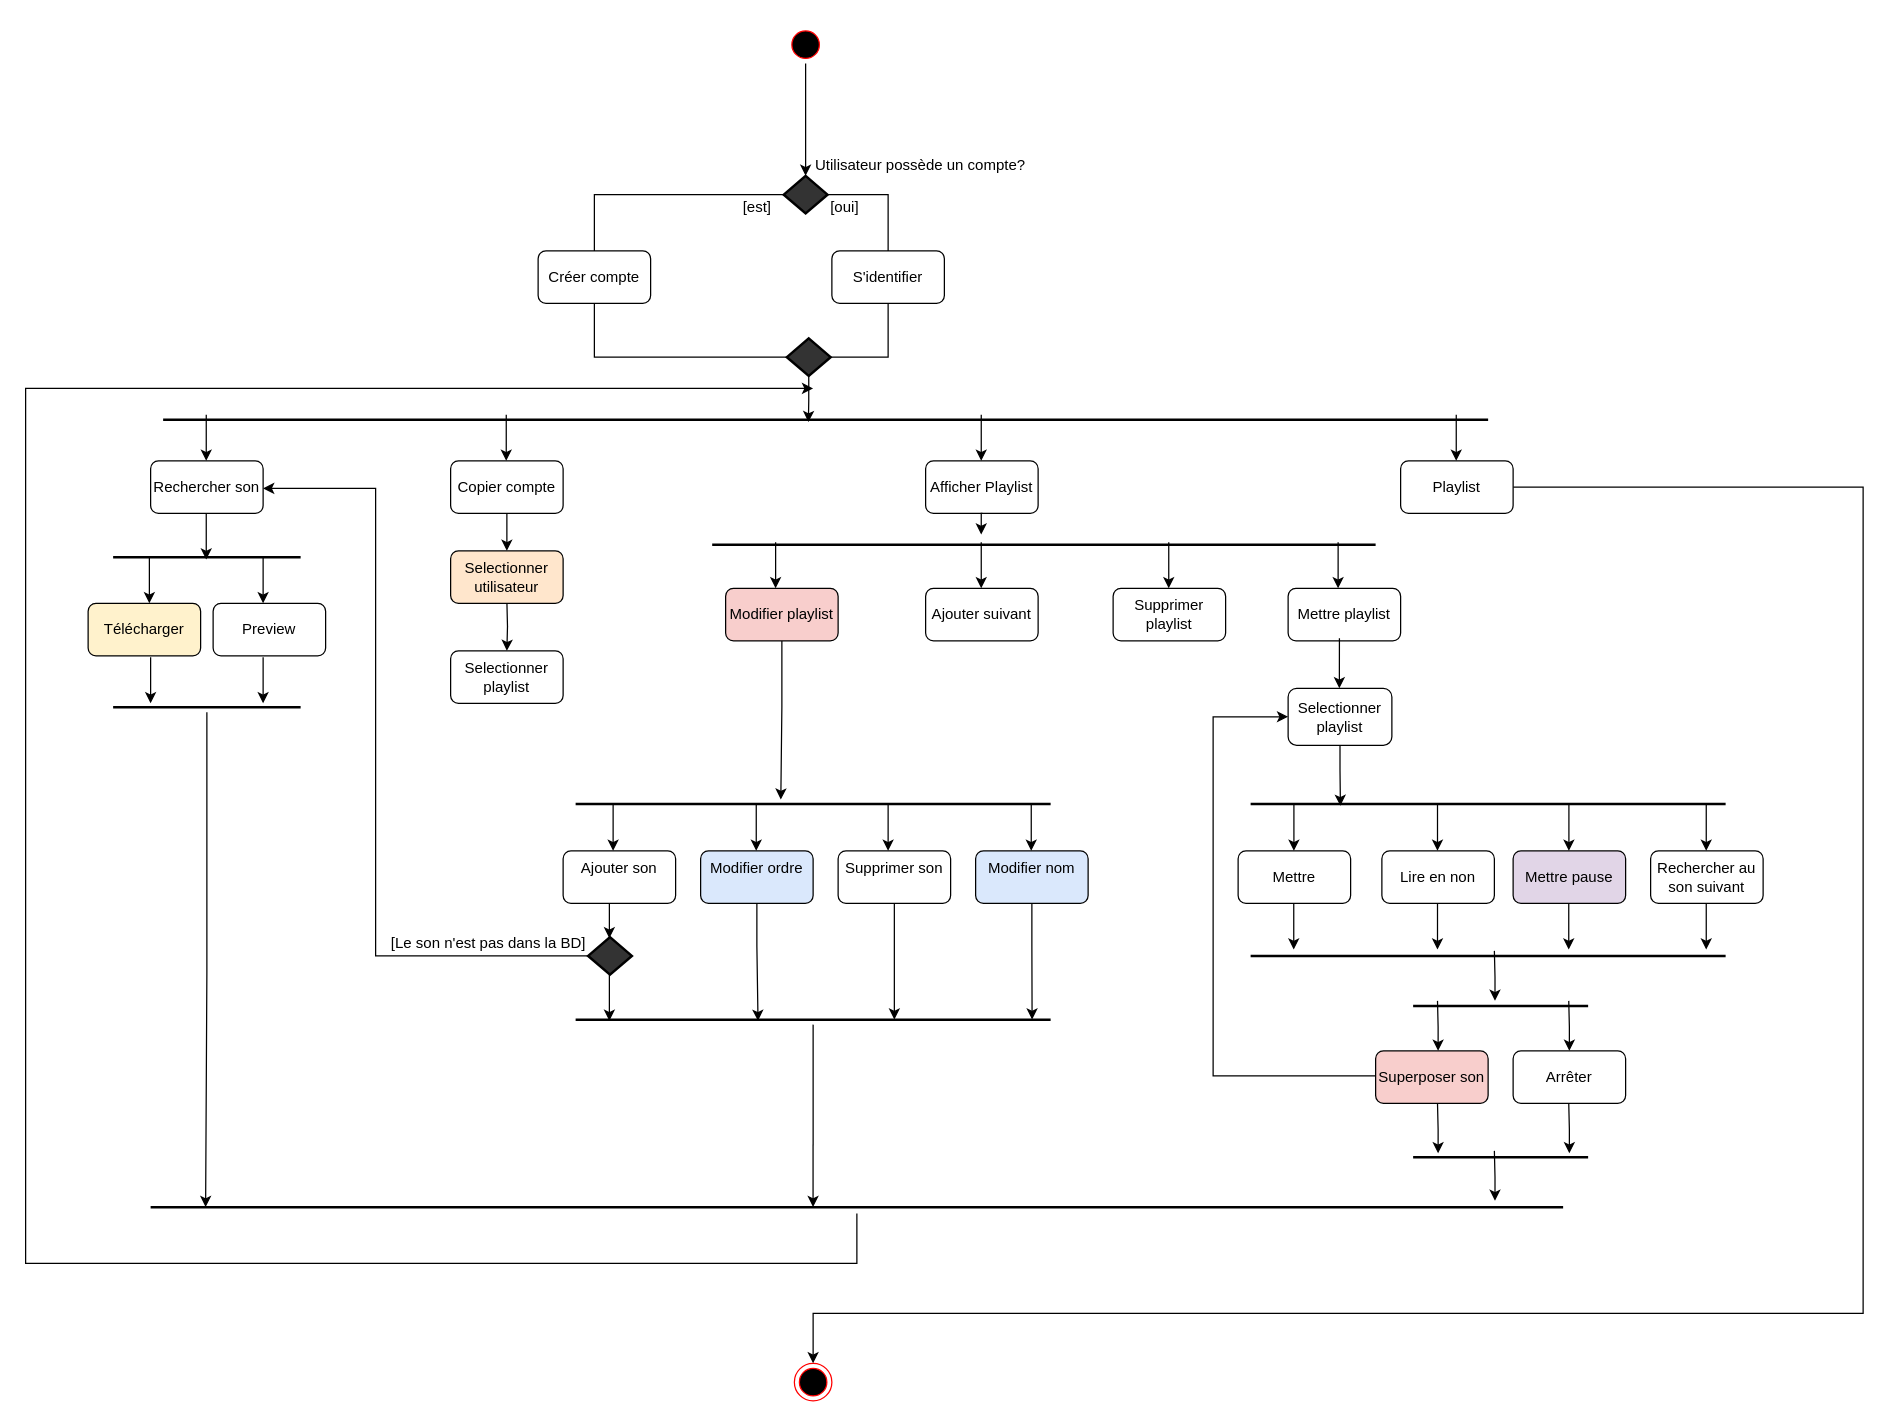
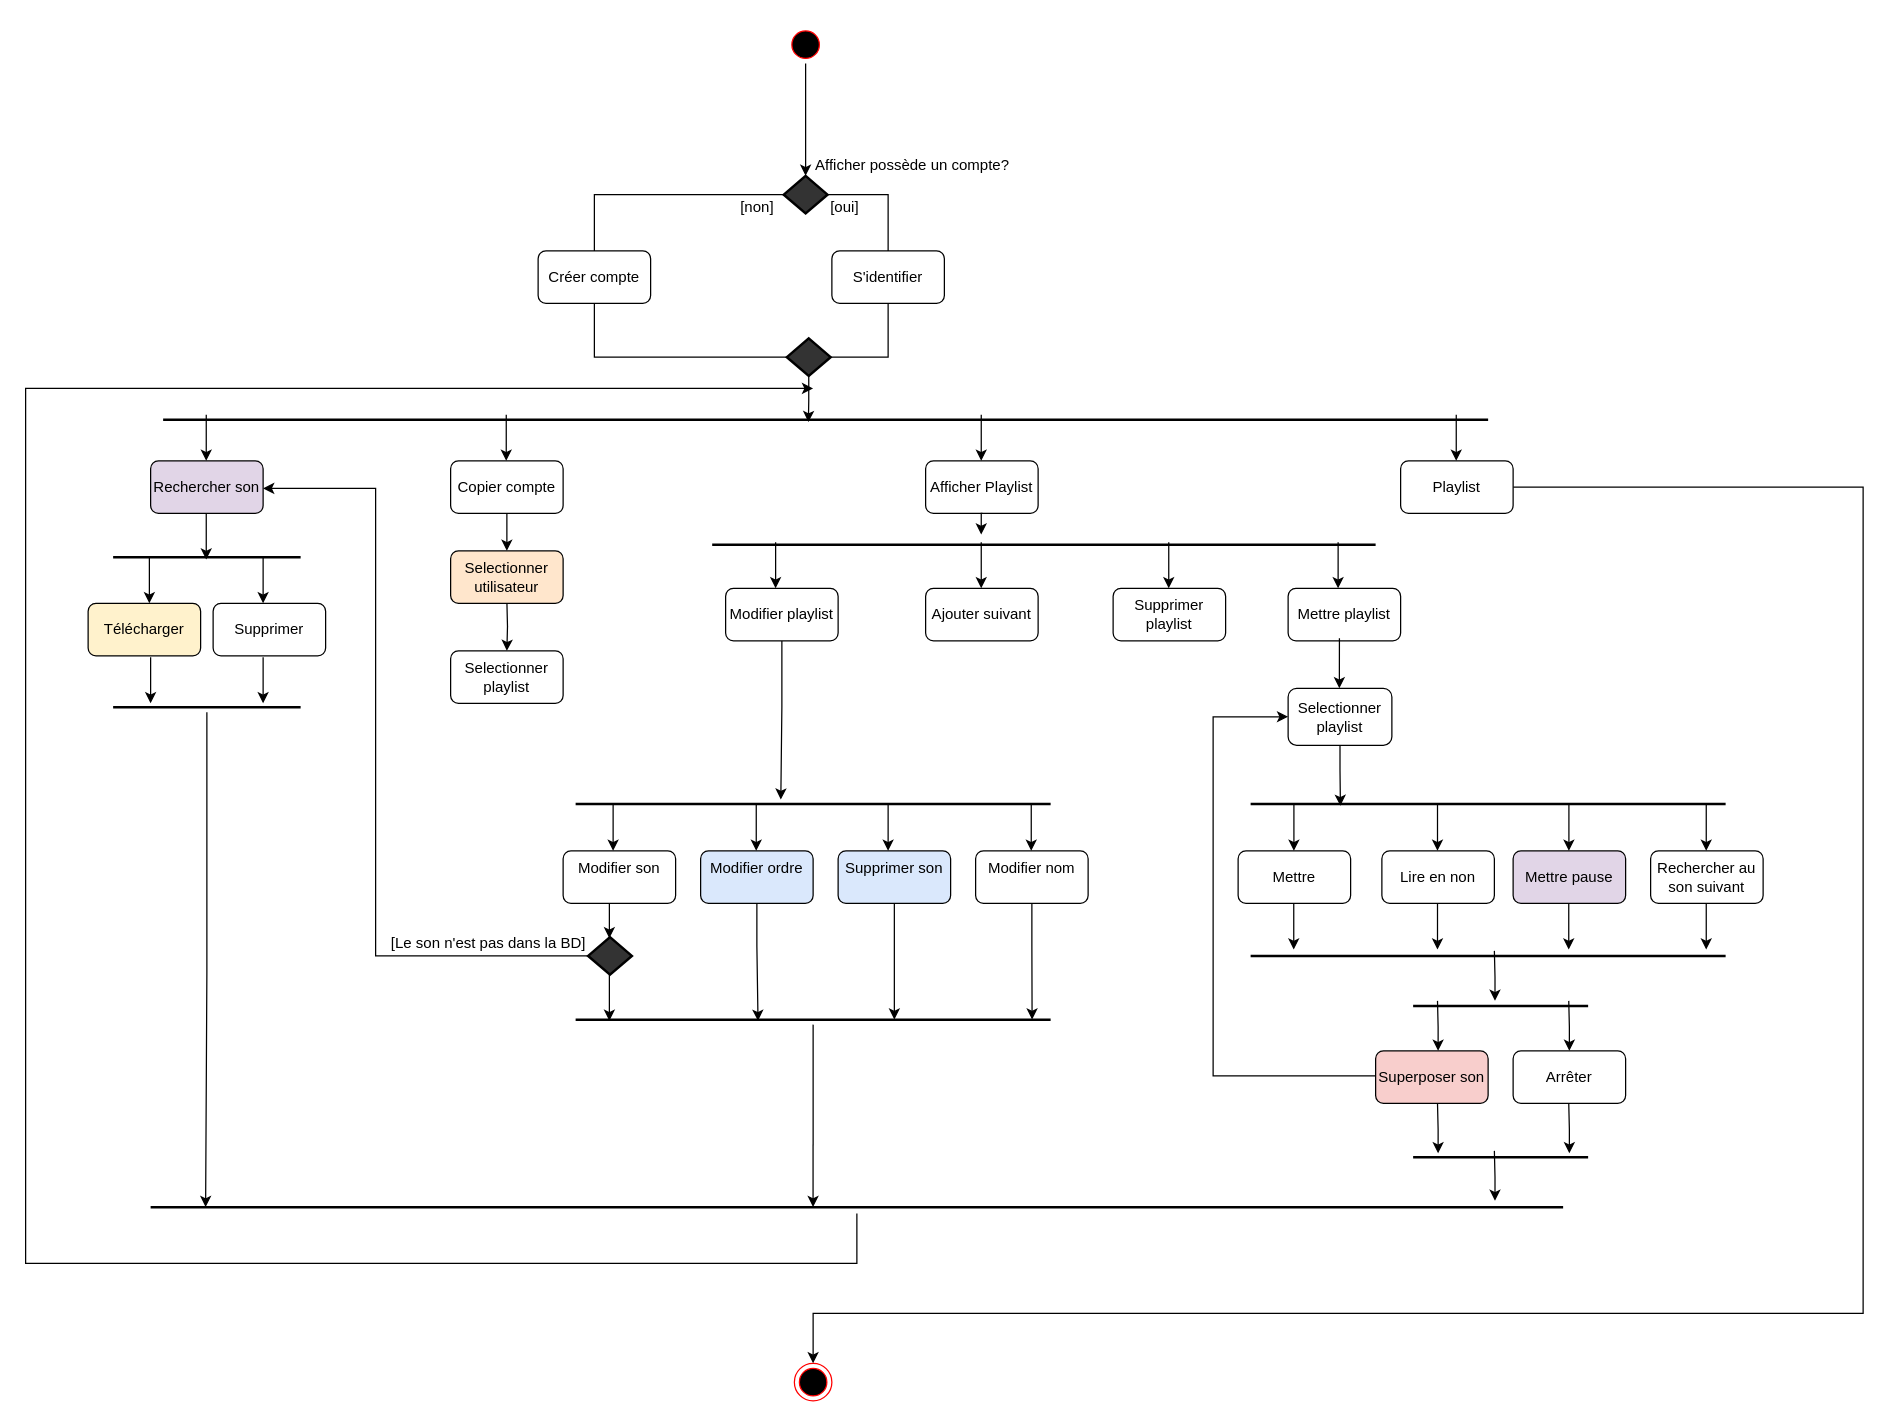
node "Utilisateur possède un compte?": label "Utilisateur possède un compte?" -> "Afficher possède un compte?"
node "[est]": label "[est]" -> "[non]"
node "Rechercher son": fillcolor #ffffff -> #e1d5e7
node "Modifier playlist": fillcolor #f8cecc -> #ffffff
node "Preview": label "Preview" -> "Supprimer"
node "Ajouter son": label "Ajouter son" -> "Modifier son"
node "Supprimer son": fillcolor #ffffff -> #dae8fc
node "Modifier nom": fillcolor #dae8fc -> #ffffff
